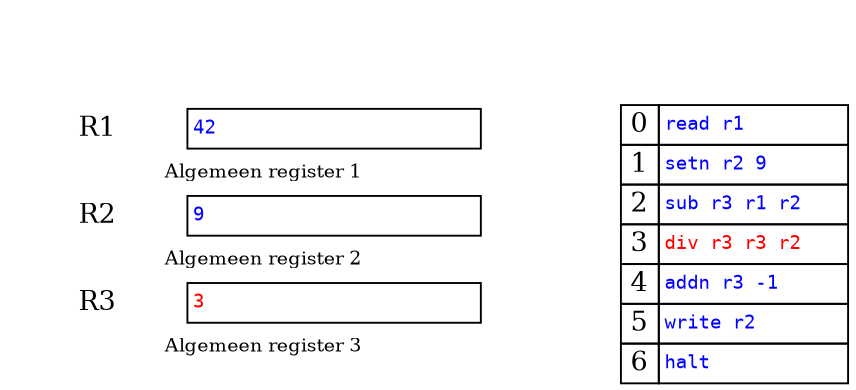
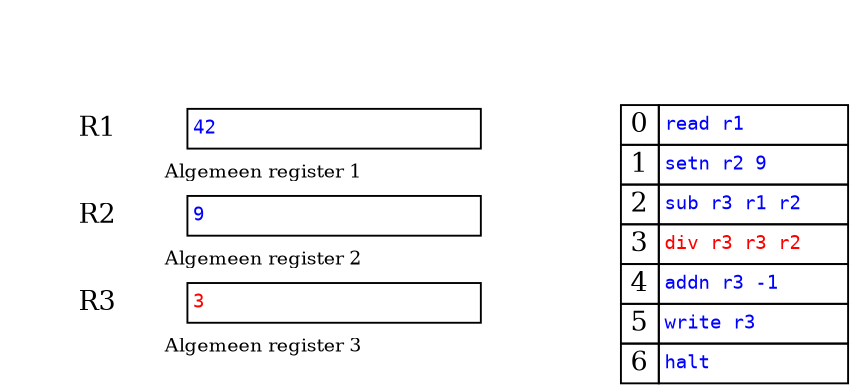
node "0": text "write r2" -> "write r3"
